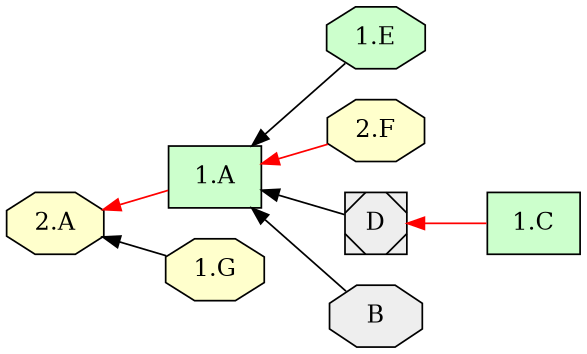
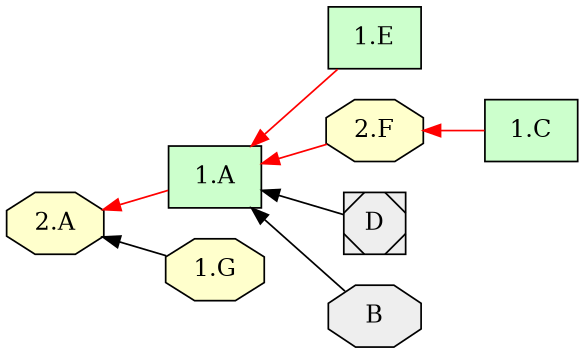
node "1.E": shape octagon -> box
edge "1.E" -> "1.A": color black -> red
edge "1.C" -> "D": now "1.C" -> "2.F"
